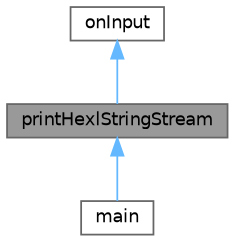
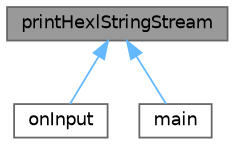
edge "printHexlStringStream" -> "onInput": reversed
